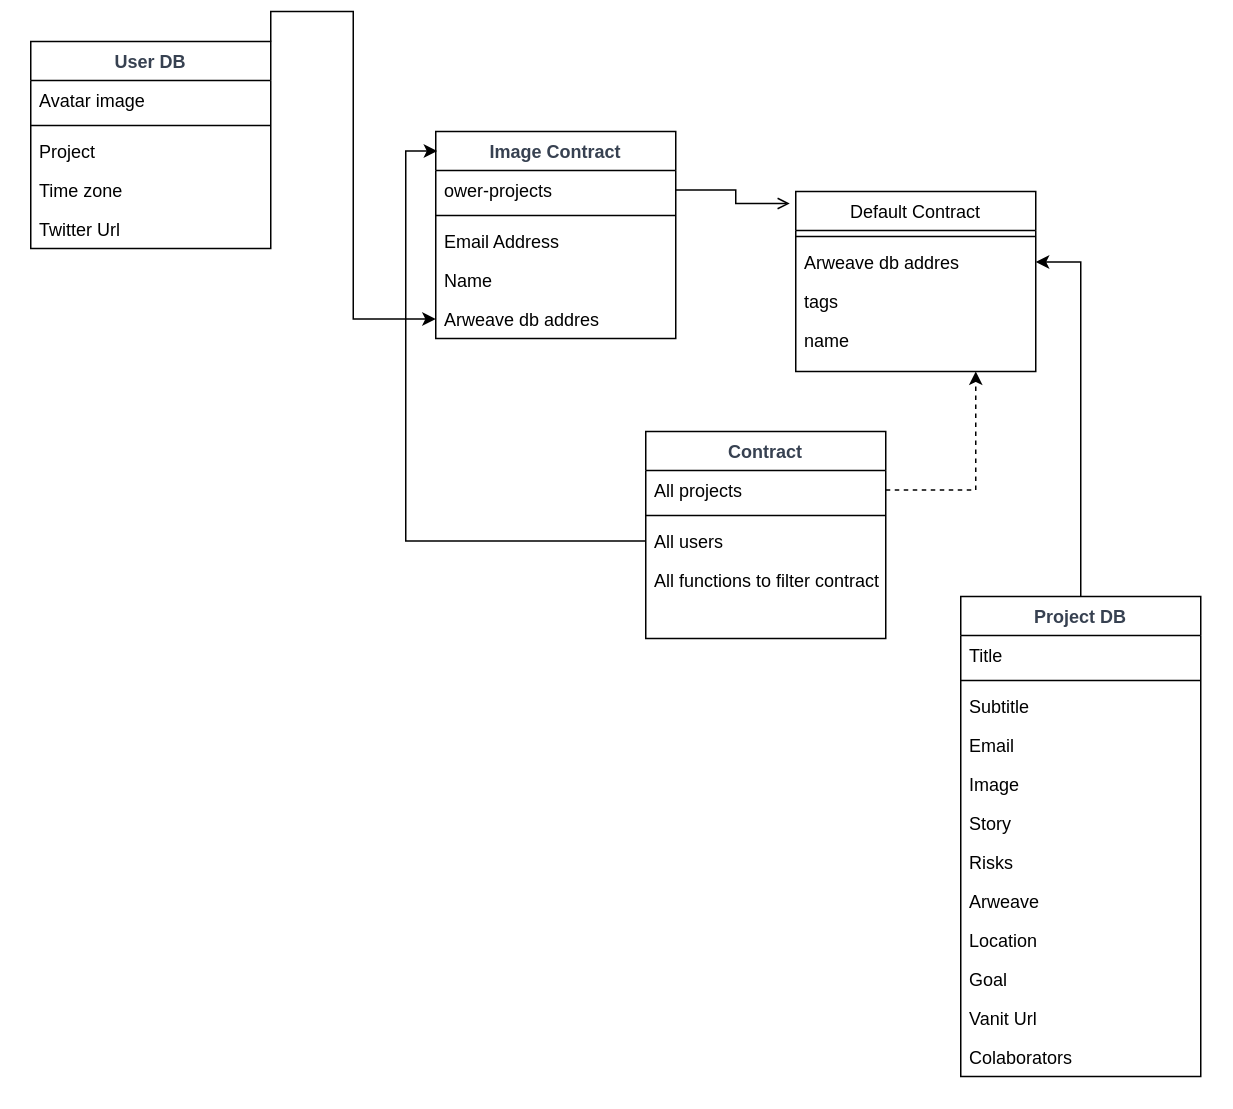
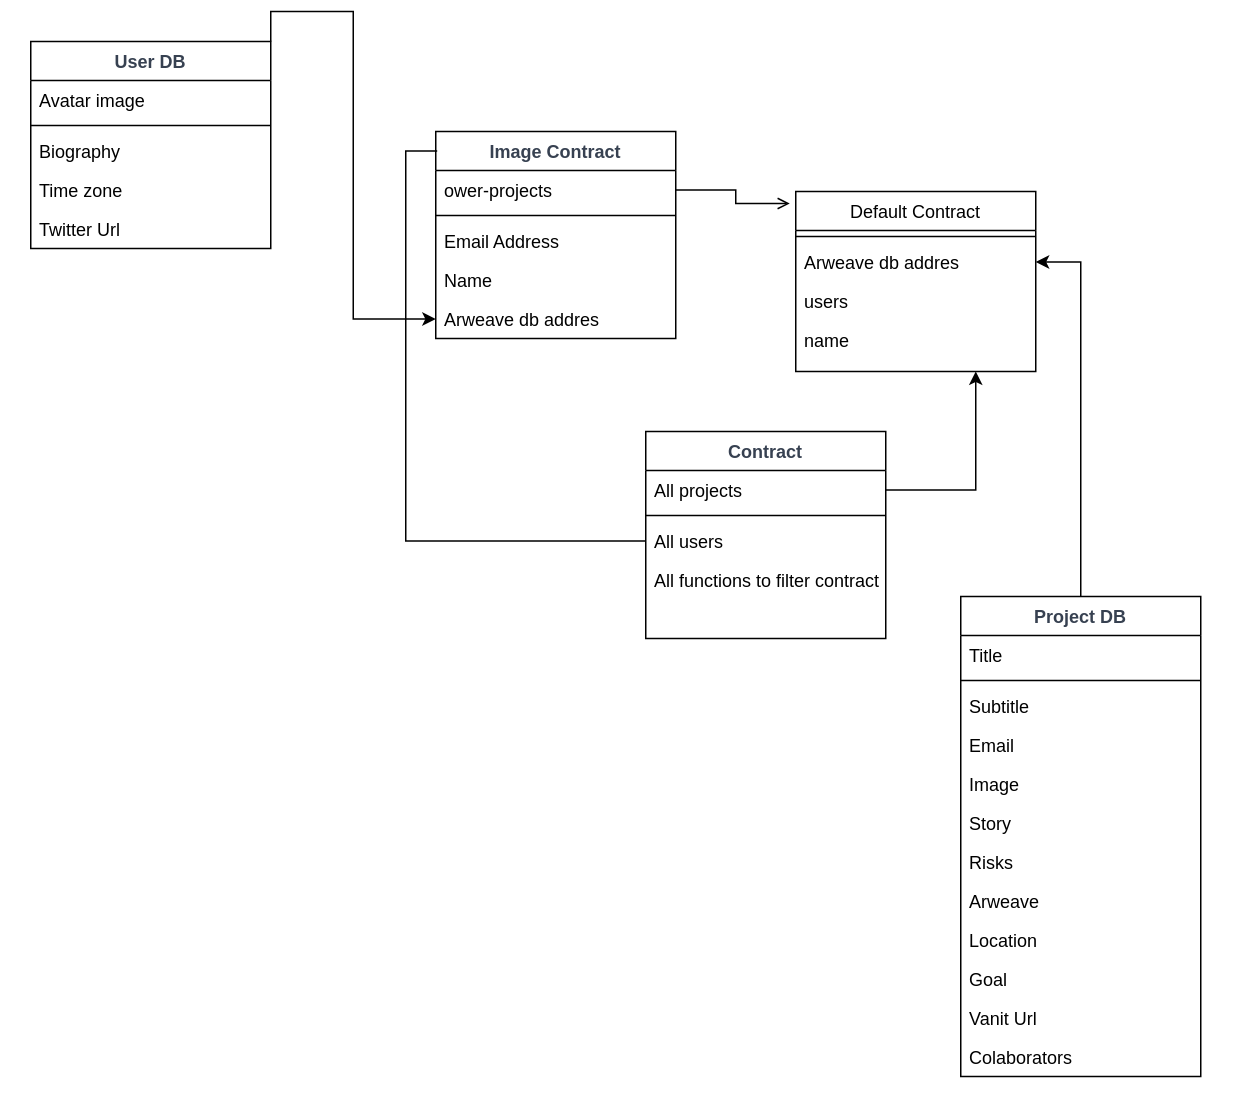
edge "All users" -> "Image Contract": arrowhead classic -> none
node "Project": label "Project" -> "Biography"
node "tags": label "tags" -> "users"
edge "All projects" -> "Default Contract": style dashed -> solid
